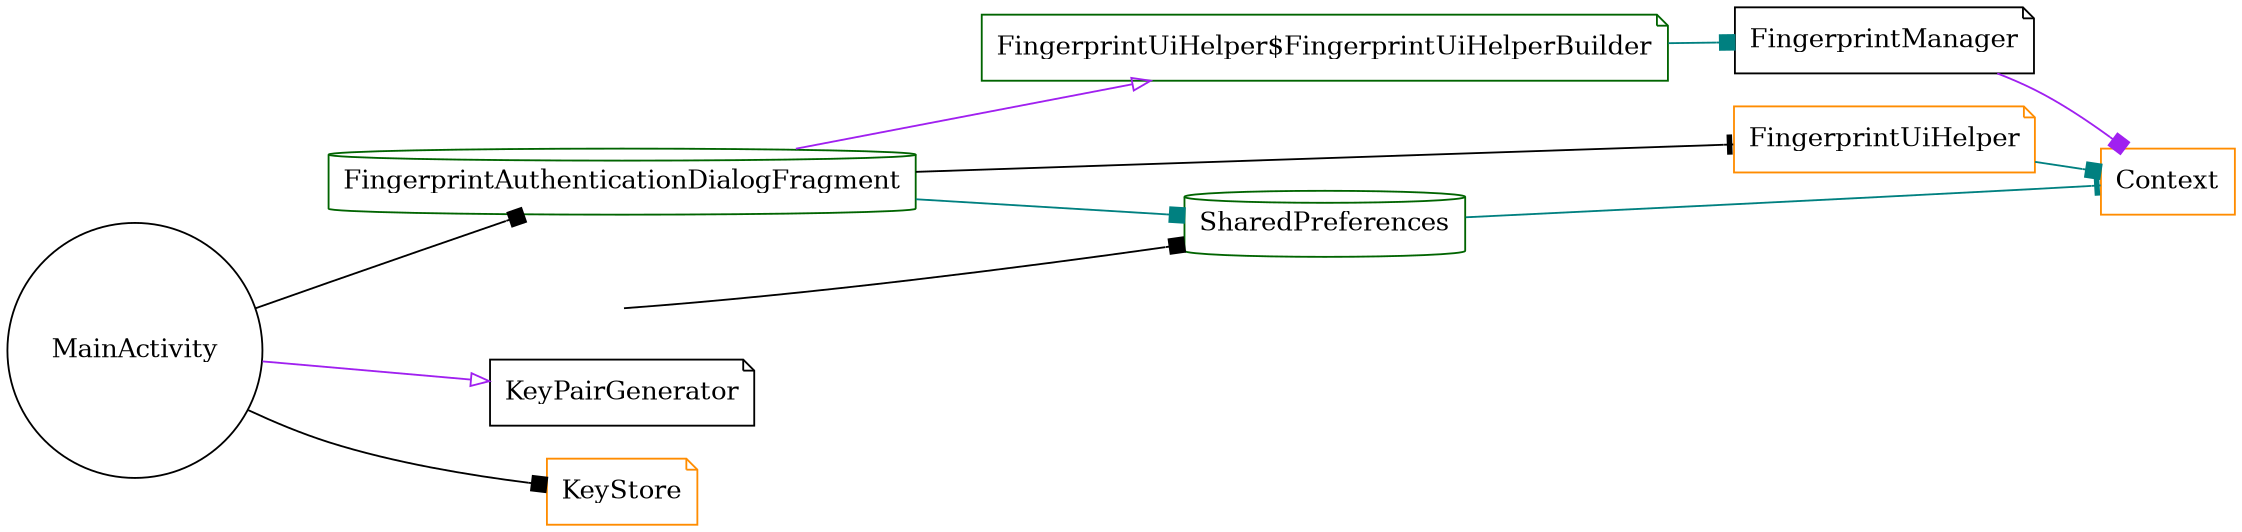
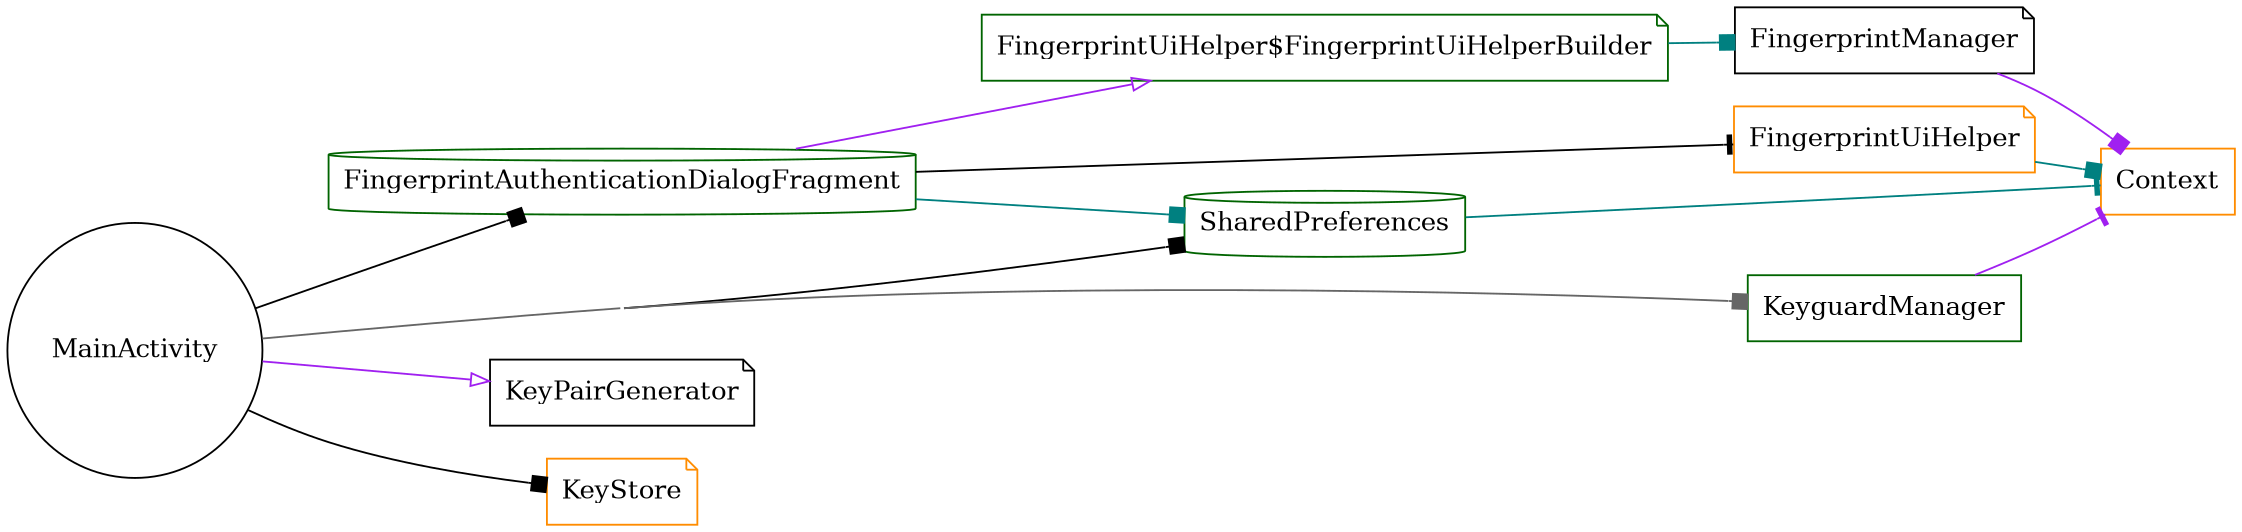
node "KeyguardManager": added
